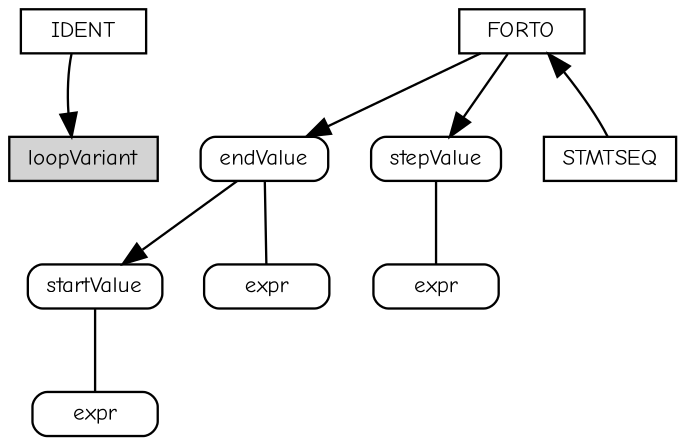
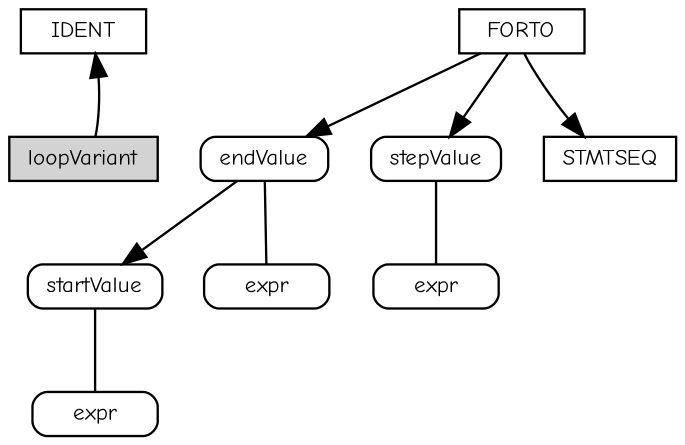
edge "IDENT" -> "loopVariant": reversed
edge "STMTSEQ" -> "FORTO": reversed
